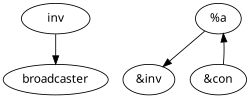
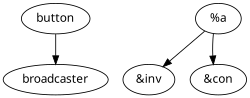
node "inv": label "inv" -> "button"
edge "&con" -> "%a": reversed
